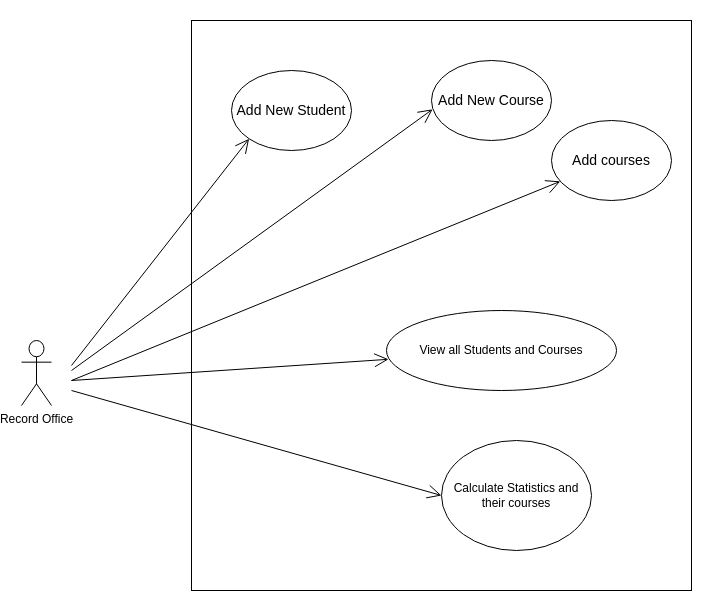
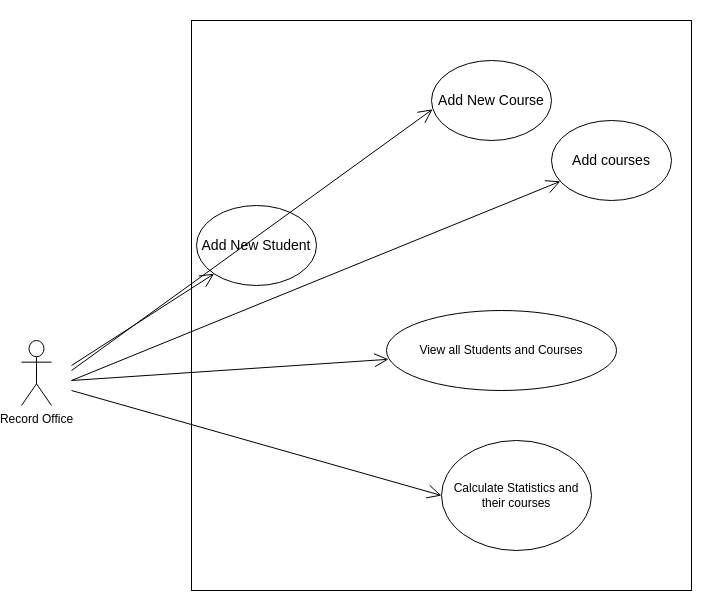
node "Add New Student": moved (292, 111) -> (257, 246)
